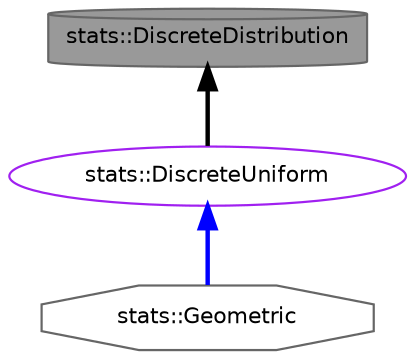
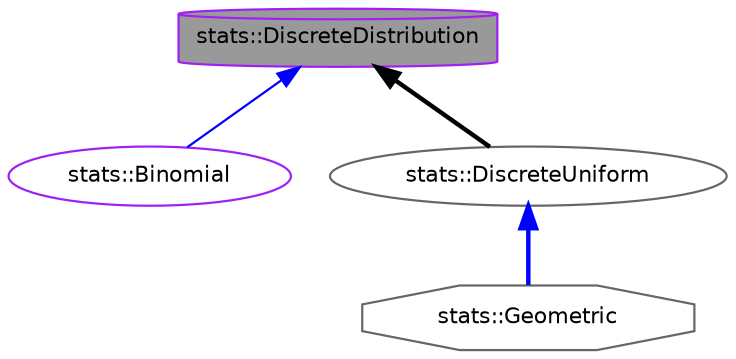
node "stats::DiscreteDistribution": color gray40 -> purple
node "stats::Binomial": added
node "stats::DiscreteUniform": color purple -> gray40
